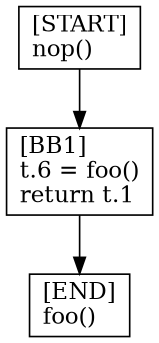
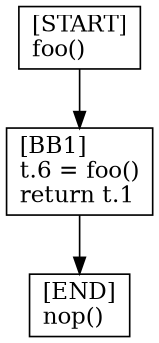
node "[START] nop()": label "[START] nop()" -> "[START] foo()"
node "[END] foo()": label "[END] foo()" -> "[END] nop()"
